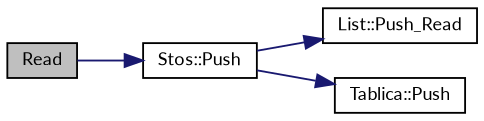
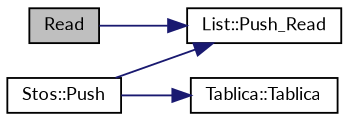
edge "Read" -> "Stos::Push": now "Read" -> "List::Push_Read"
node "Tablica::Push": label "Tablica::Push" -> "Tablica::Tablica"
